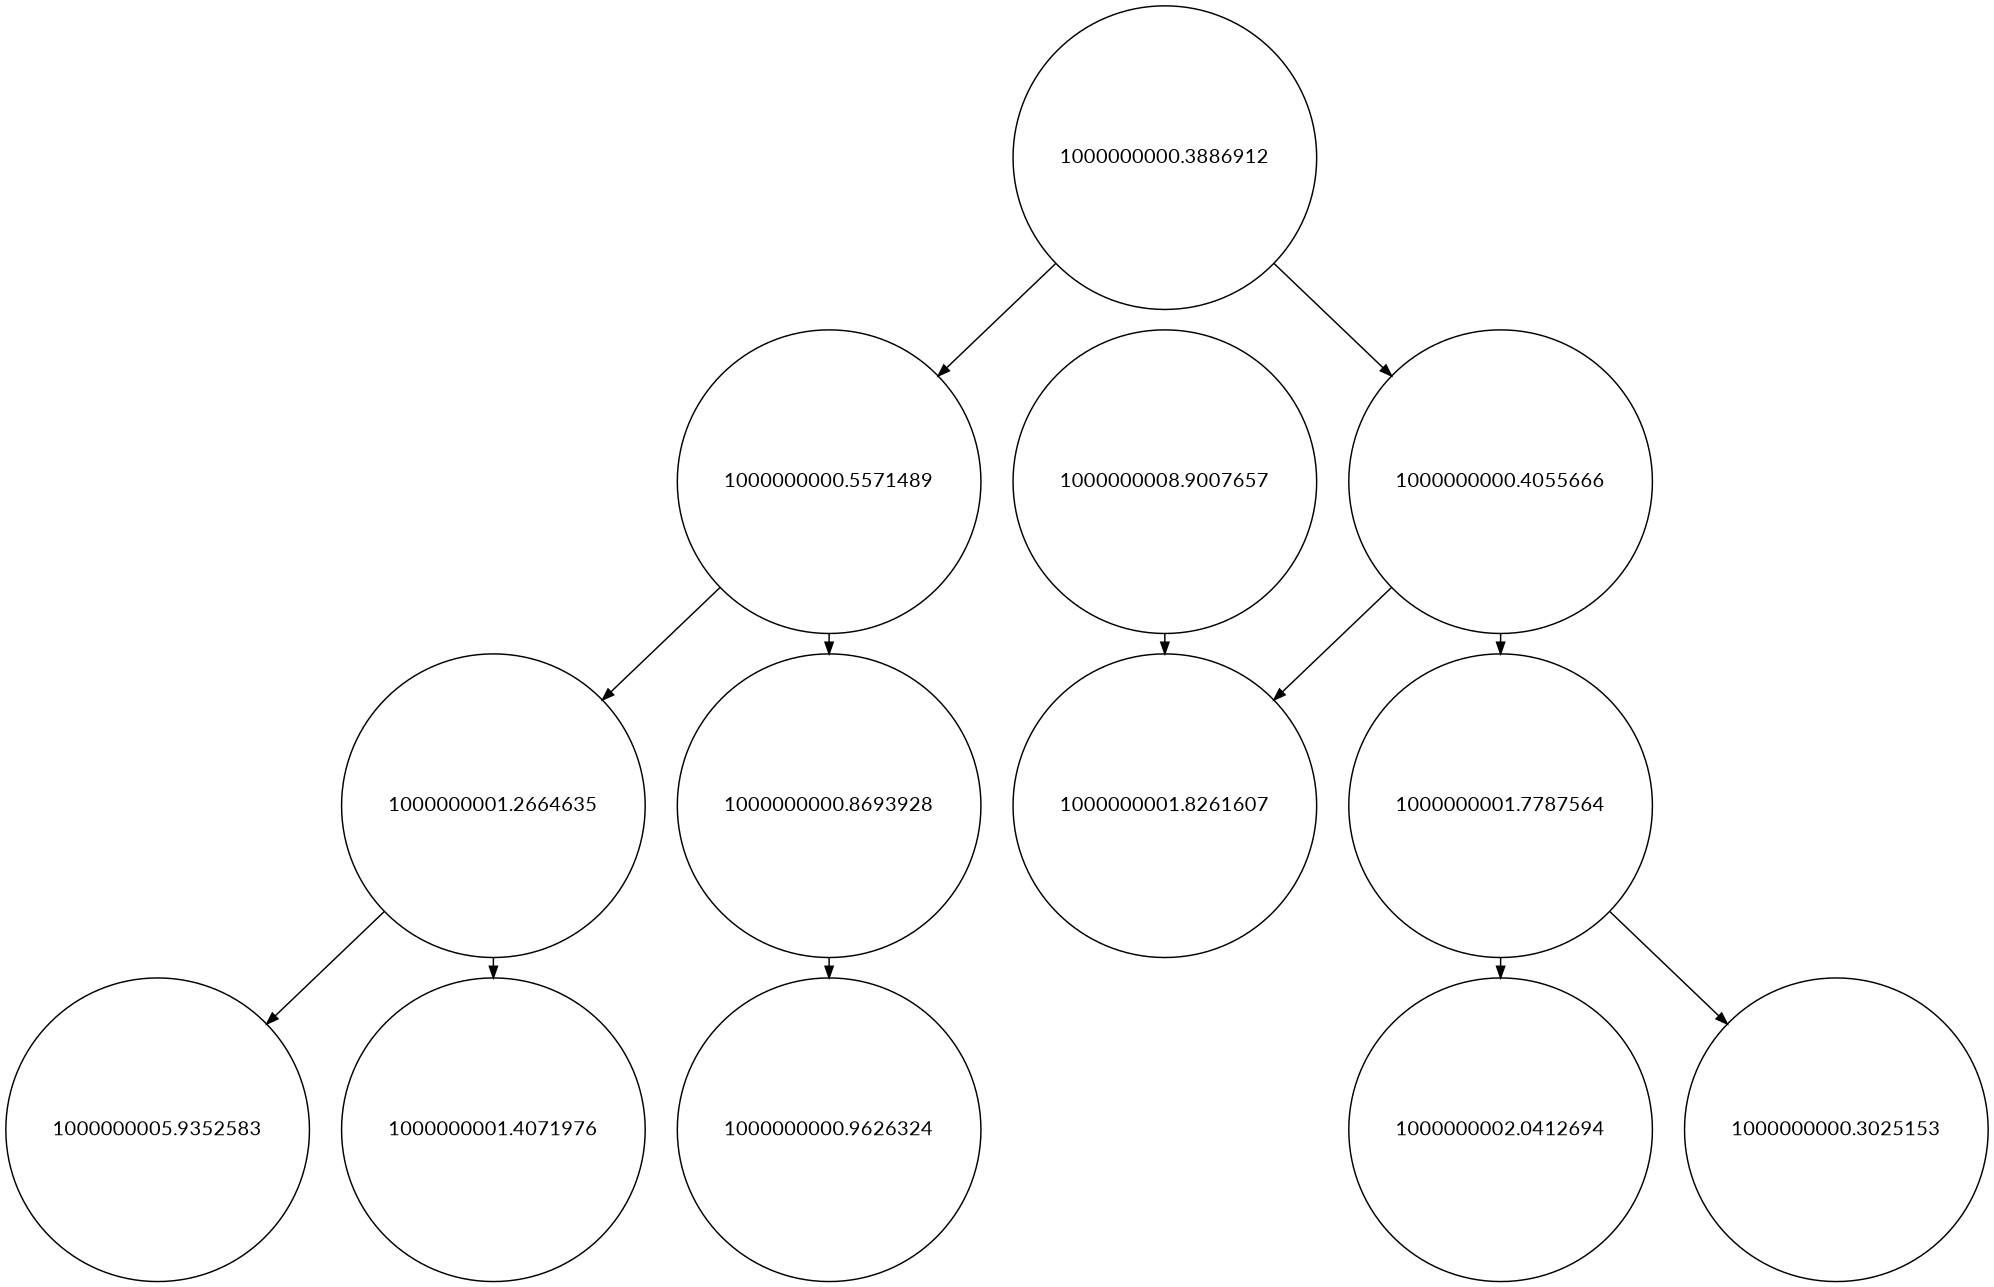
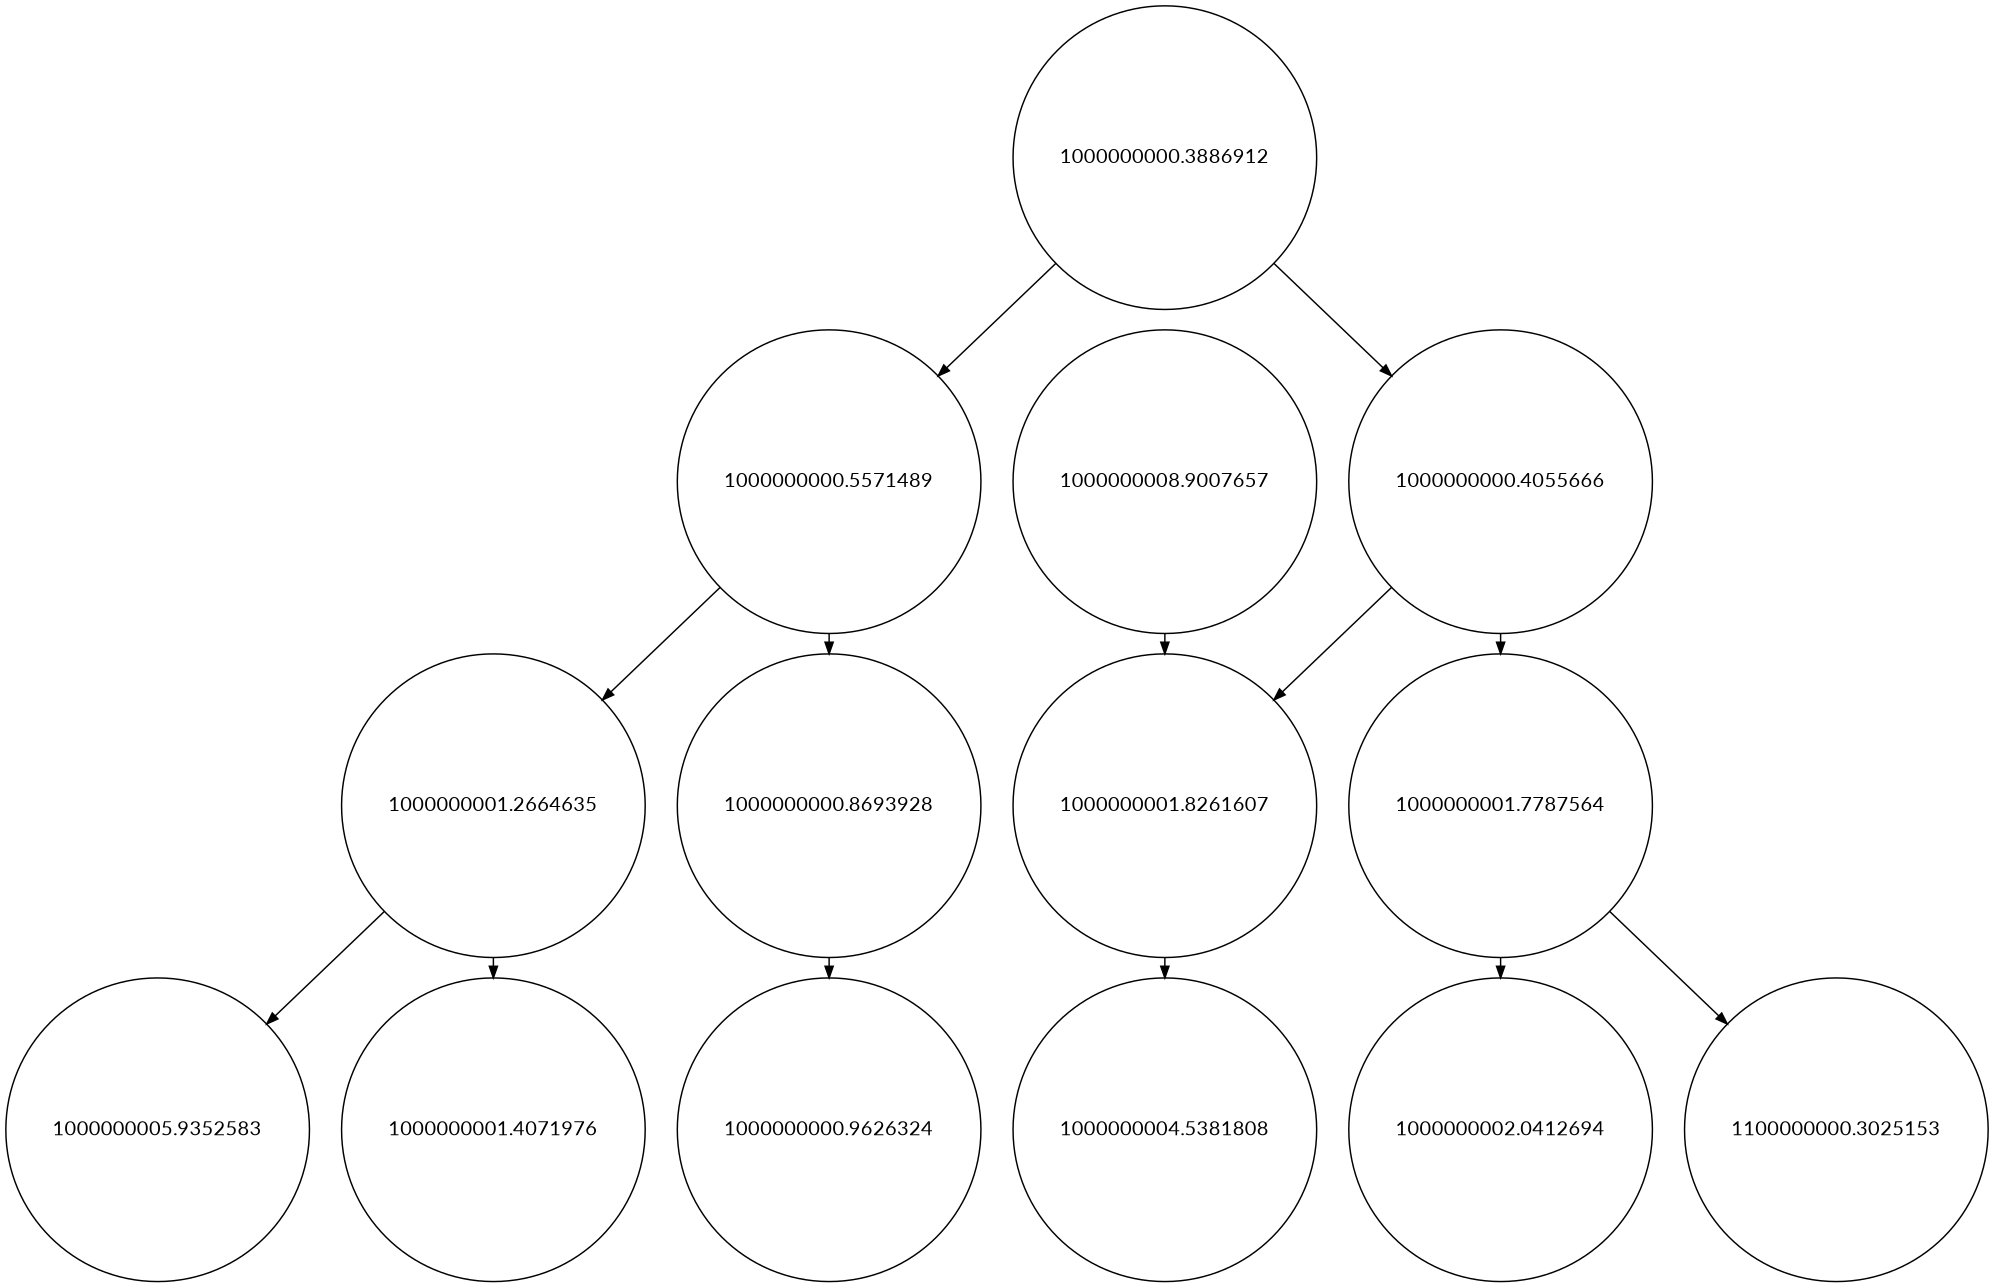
node "1000000004.5381808": added
node "1000000000.3025153": label "1000000000.3025153" -> "1100000000.3025153"
